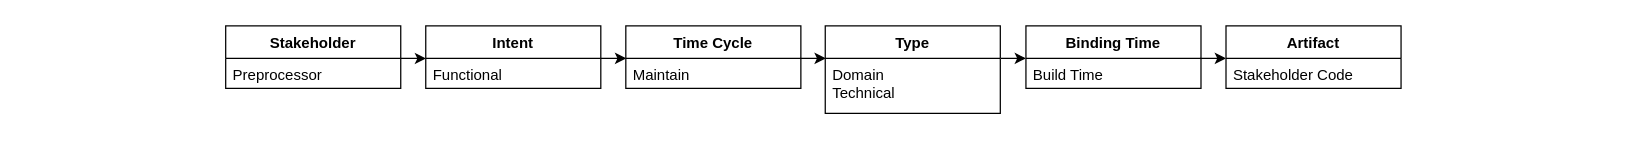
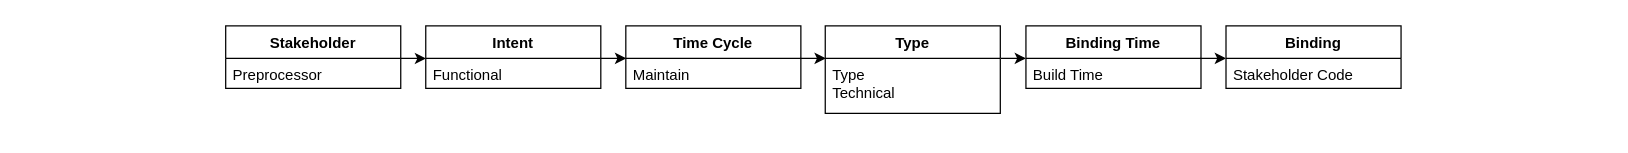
node "Artifact": label "Artifact" -> "Binding"
node "Domain Technical": label "Domain Technical" -> "Type Technical"
